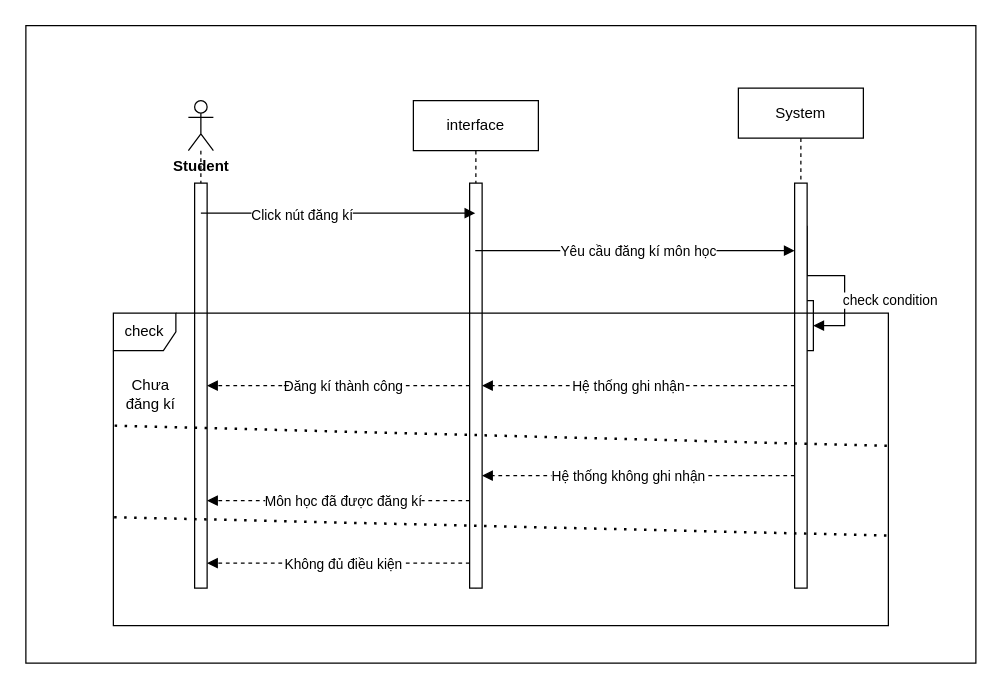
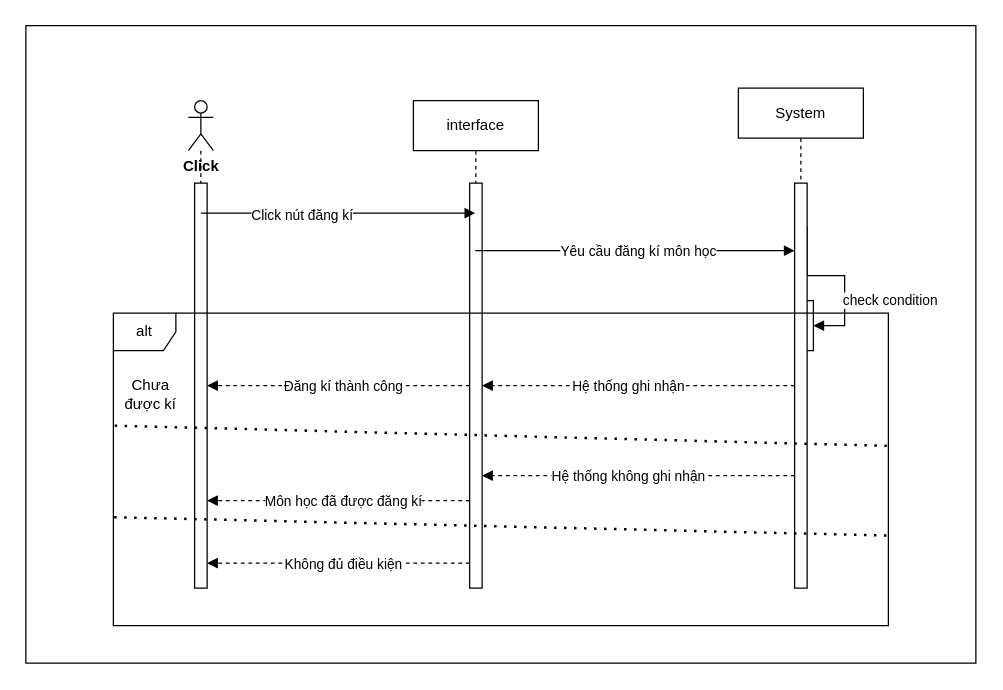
node "Student": label "Student" -> "Click"
node "check": label "check" -> "alt"
node "Chưa đăng kí": label "Chưa đăng kí" -> "Chưa được kí"
